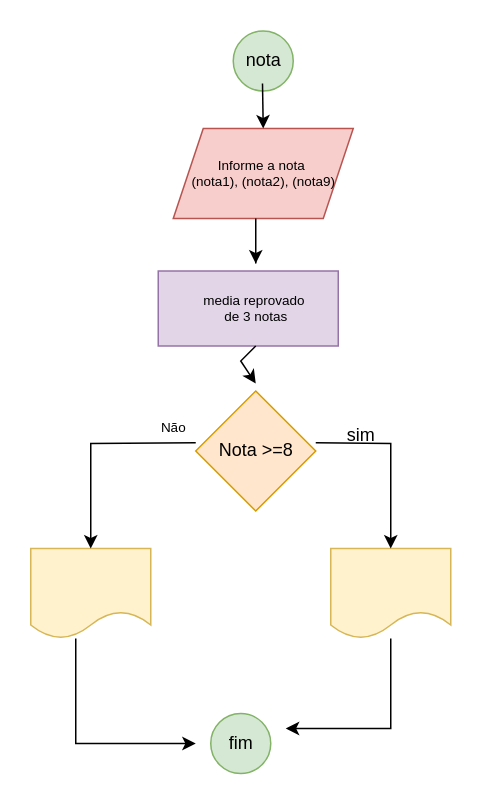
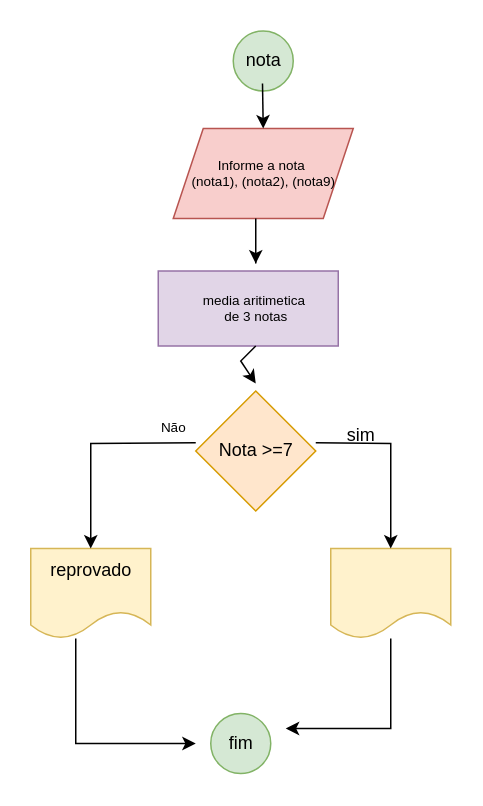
node "media reprovado de 3 notas": label "media reprovado de 3 notas" -> "media aritimetica de 3 notas"
node "Nota >=8": label "Nota >=8" -> "Nota >=7"
node "reprovado": added
